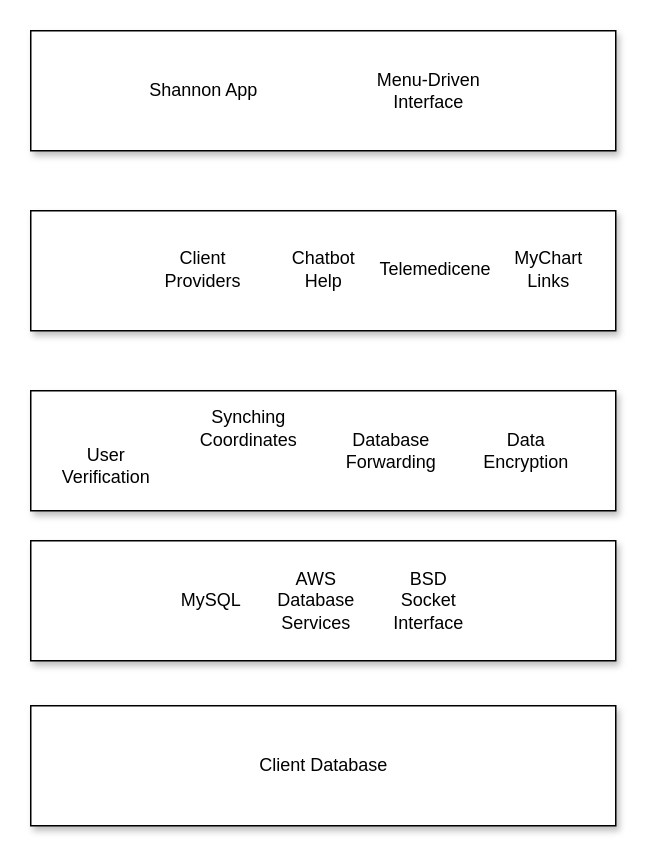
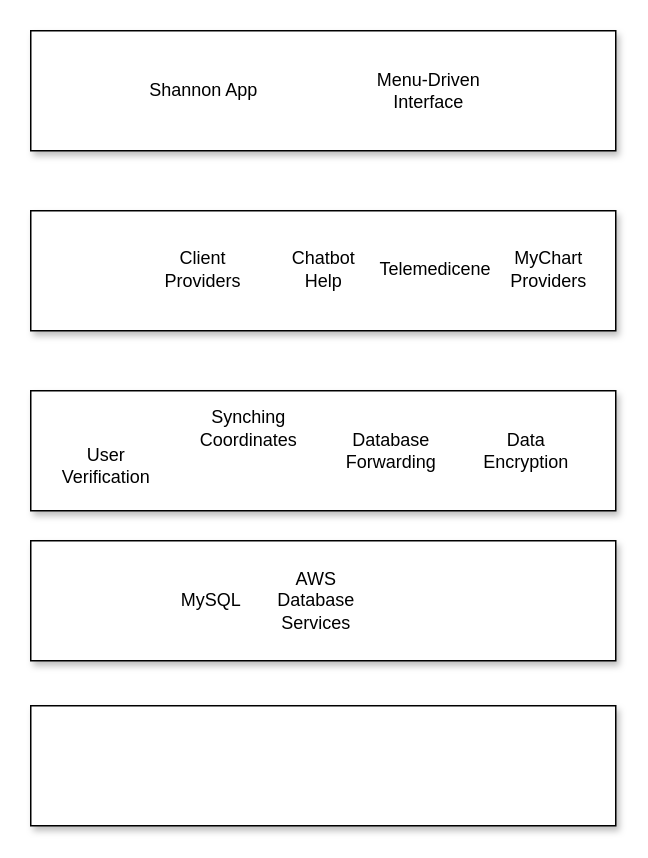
node "MyChart Links": label "MyChart Links" -> "MyChart Providers"
node "BSD Socket Interface": removed
node "Client Database": removed
